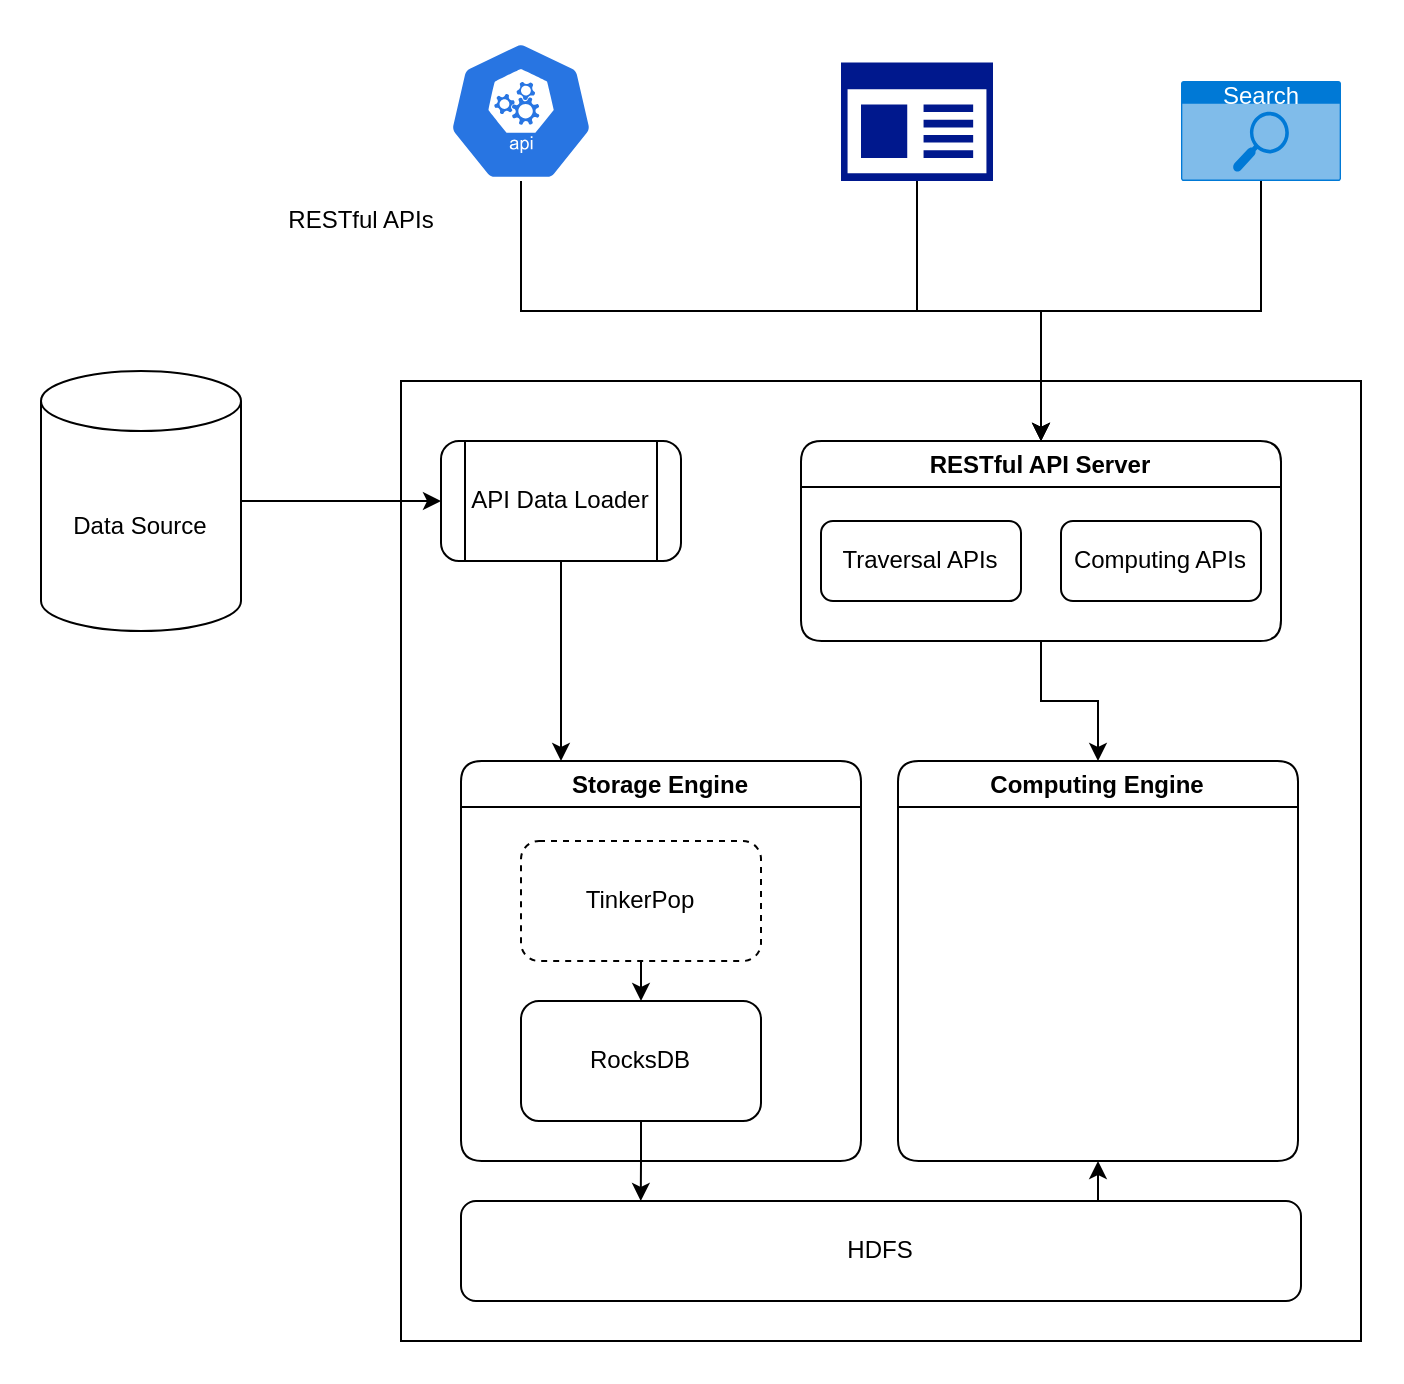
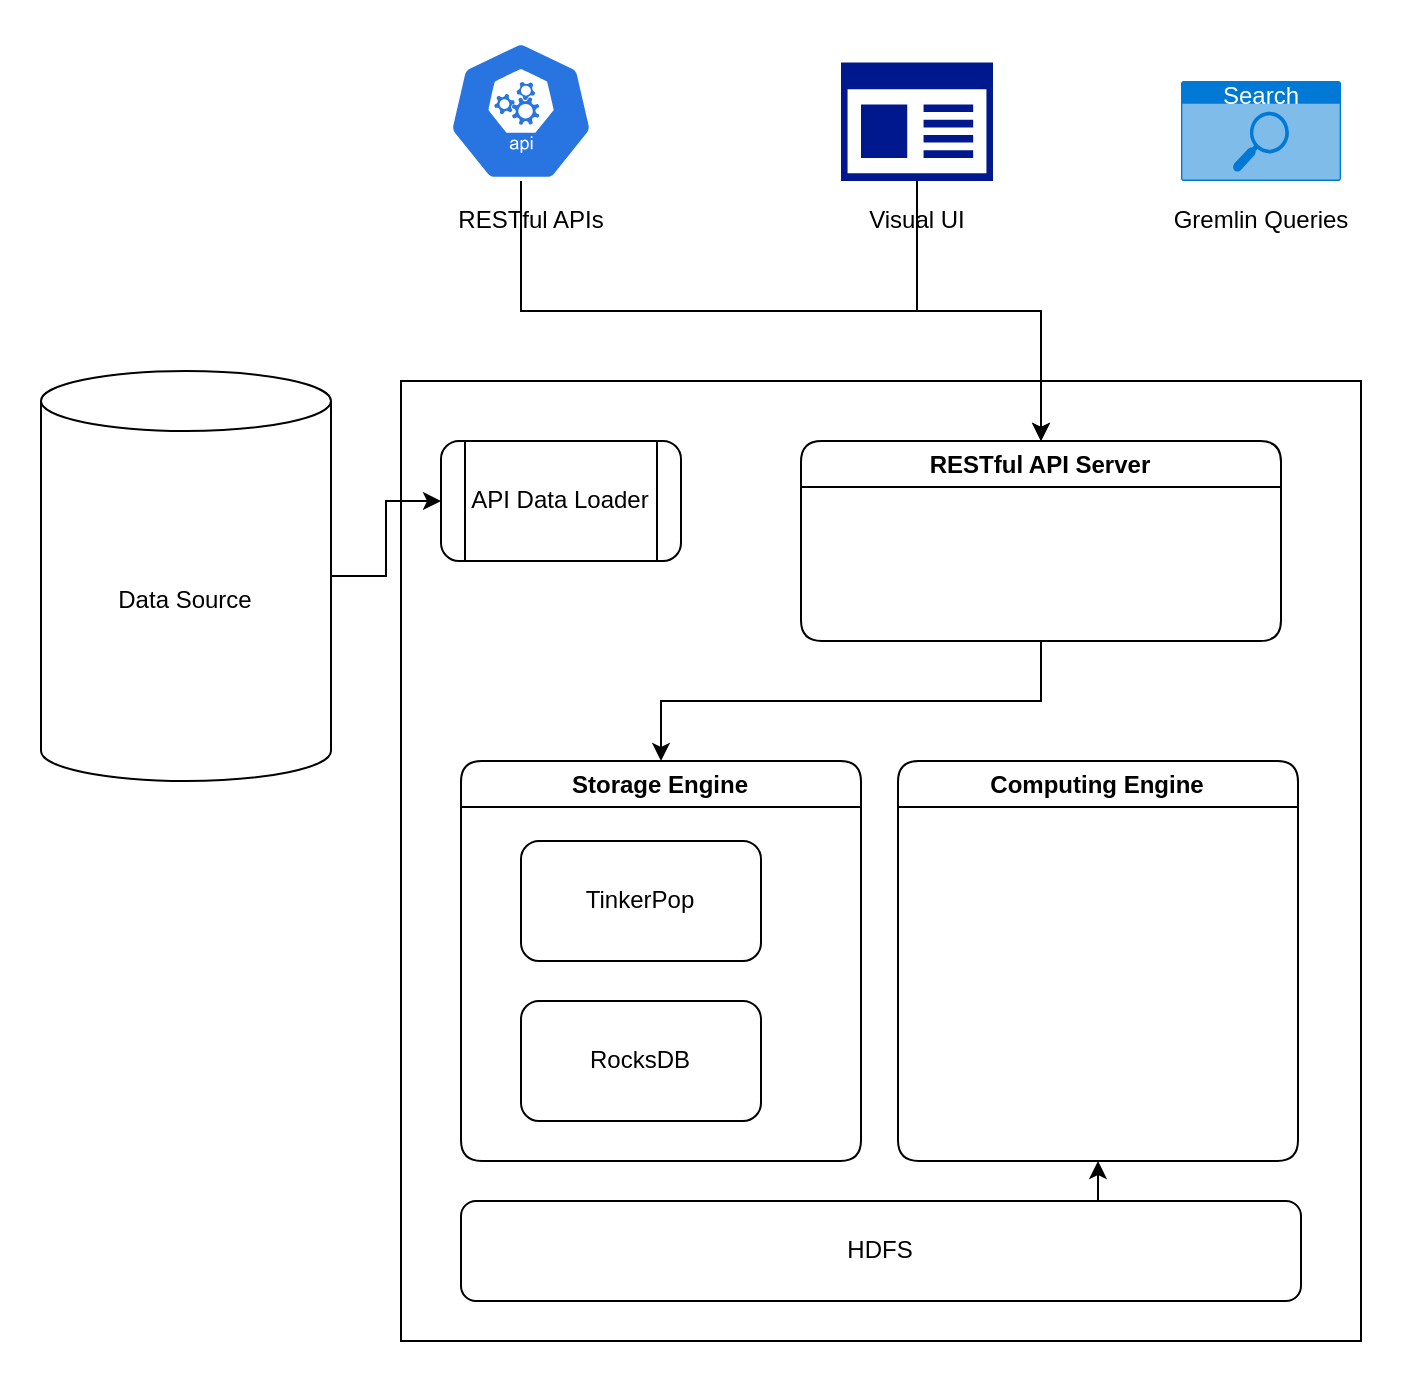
node "RESTful APIs": moved (361, 221) -> (531, 221)
node "Visual UI": added
node "Gremlin Queries": added
edge "Search" -> "RESTful API Server": removed
node "Data Source": size 200x260 -> 290x410
node "Traversal APIs": removed
node "Computing APIs": removed
edge "API Data Loader" -> "Storage Engine": removed
edge "RESTful API Server" -> "Storage Engine": added
edge "RESTful API Server" -> "Computing Engine": removed
node "TinkerPop": style dashed -> solid
edge "TinkerPop" -> "RocksDB": removed
edge "RocksDB" -> "HDFS": removed
